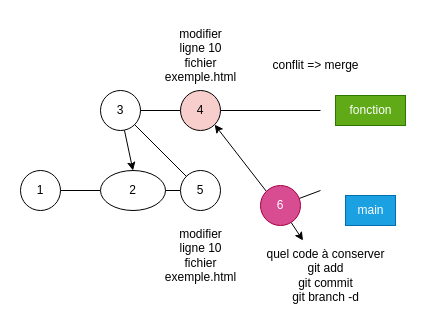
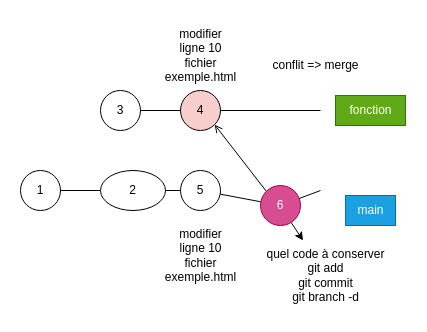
edge "6" -> "4": arrowhead classic -> open
edge "3" -> "2": removed
edge "3" -- "5": now "6" -- "5"
